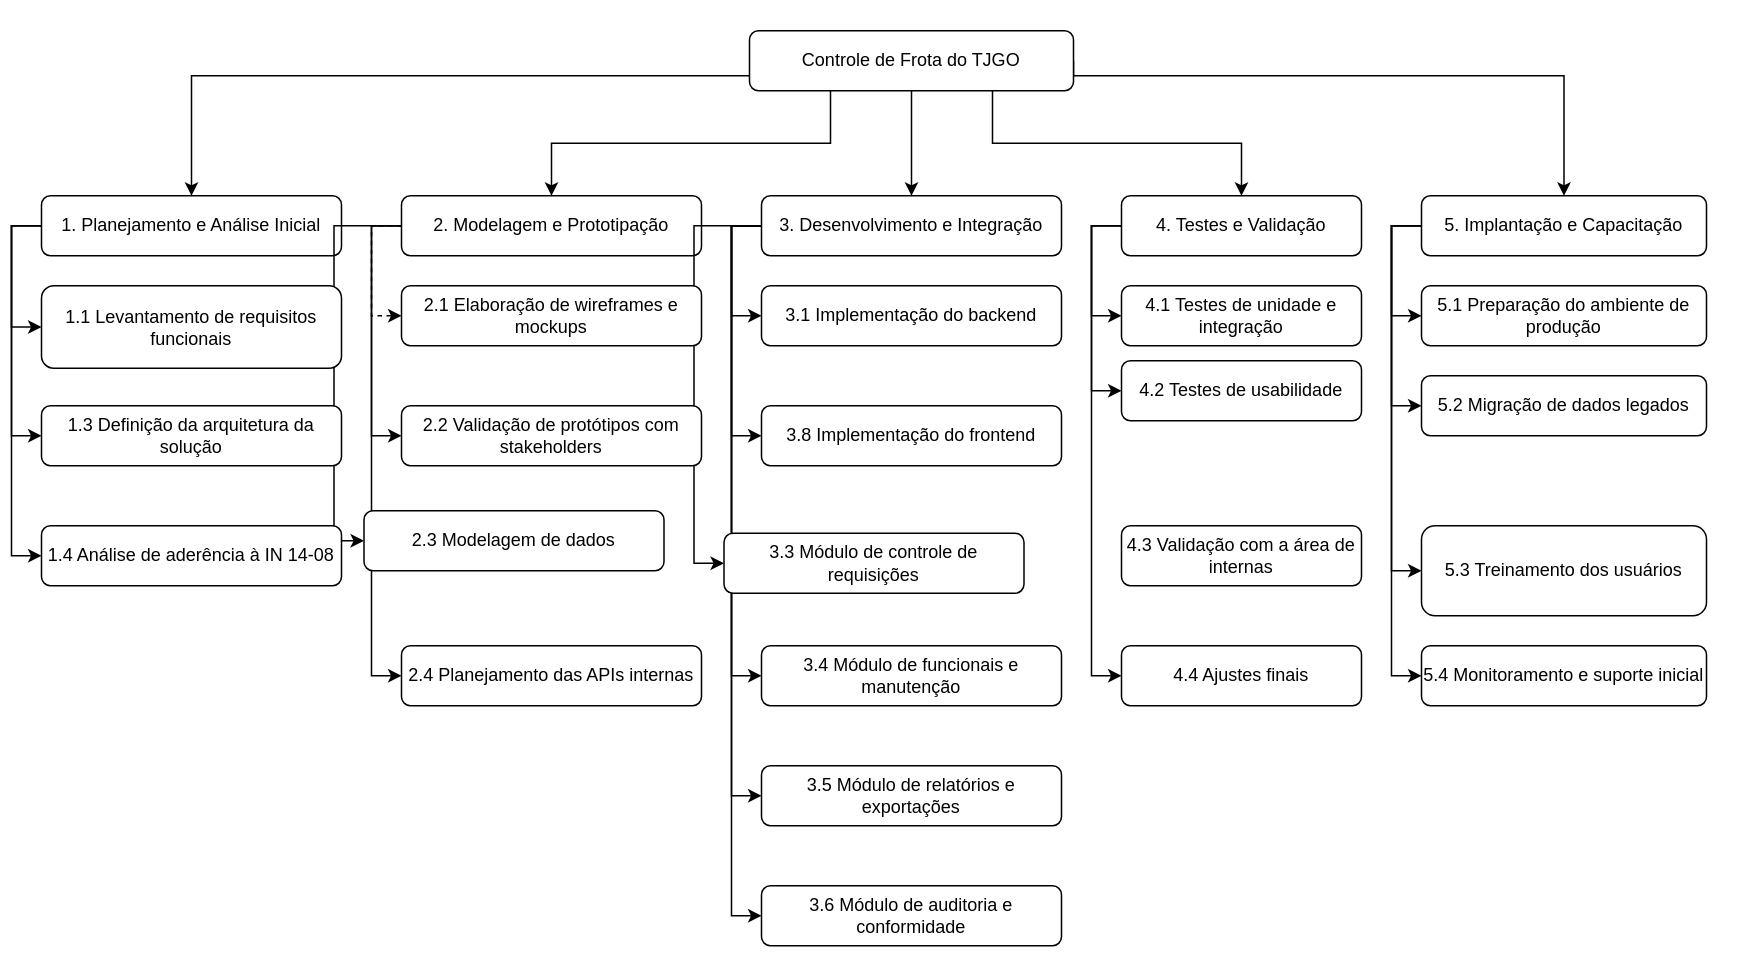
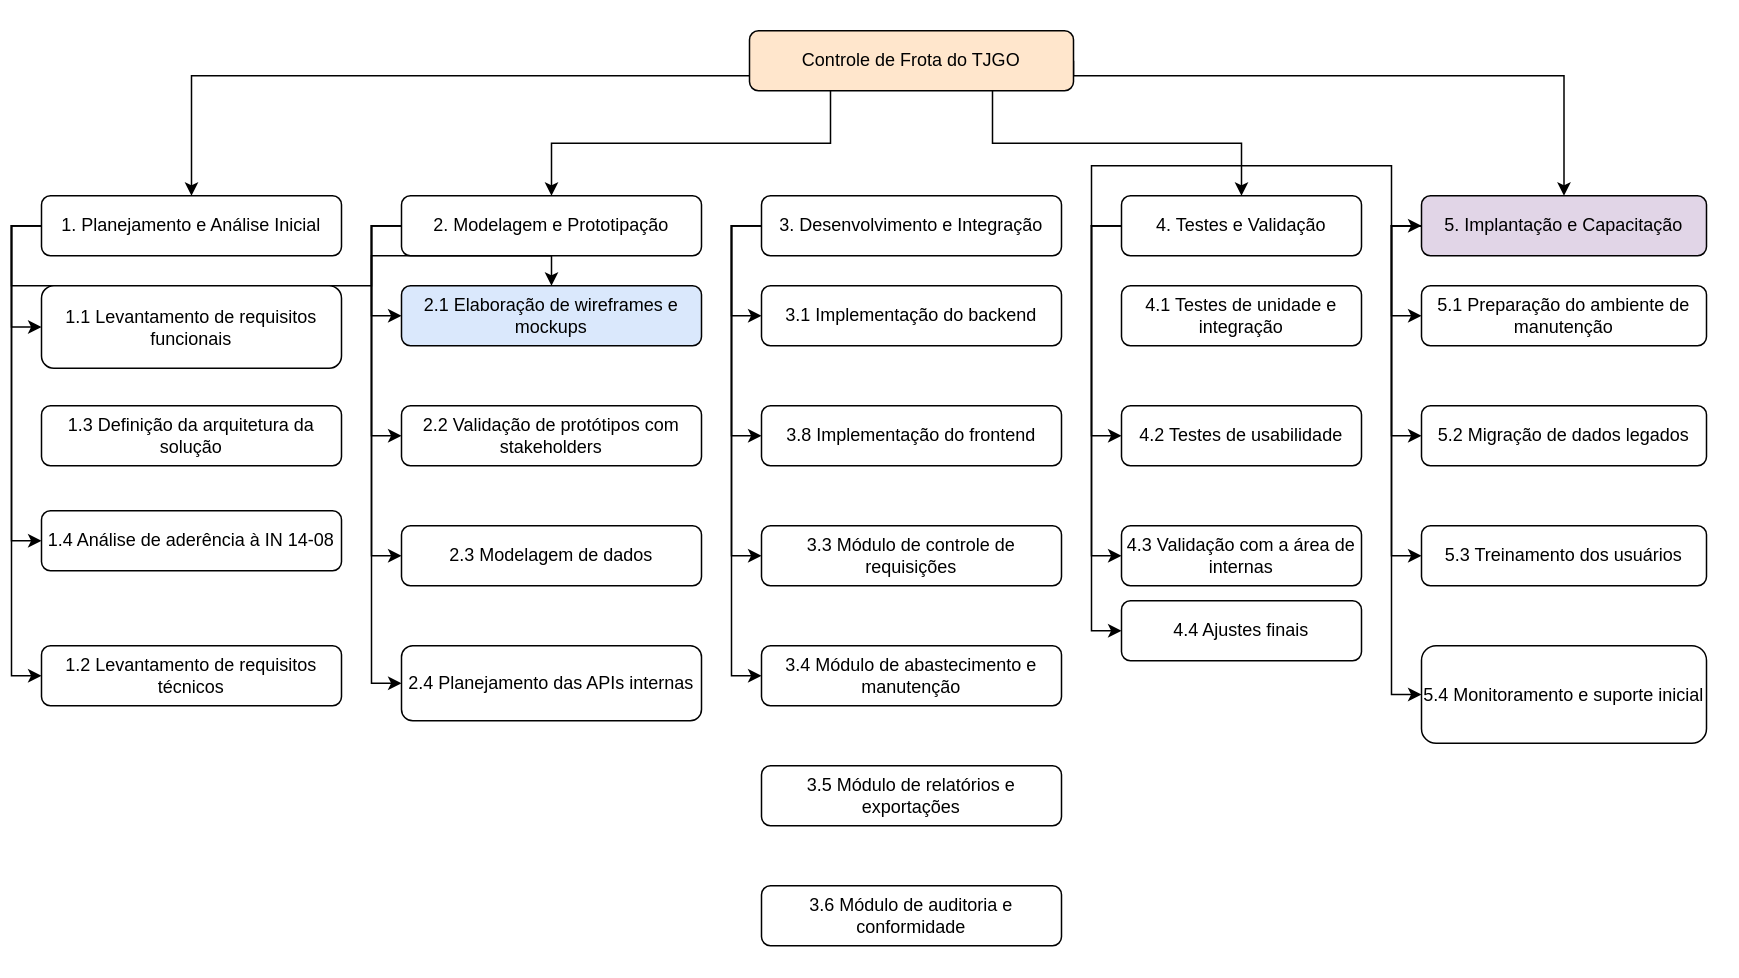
node "Controle de Frota do TJGO": fillcolor #ffffff -> #ffe6cc
edge "Controle de Frota do TJGO" -> "3. Desenvolvimento e Integração": removed
node "5. Implantação e Capacitação": fillcolor #ffffff -> #e1d5e7
edge "2. Modelagem e Prototipação" -> "2.1 Elaboração de wireframes e mockups": style dashed -> solid
node "2.1 Elaboração de wireframes e mockups": fillcolor #ffffff -> #dae8fc
edge "4. Testes e Validação" -> "4.1 Testes de unidade e integração": now "4. Testes e Validação" -> "5. Implantação e Capacitação"
node "5.1 Preparação do ambiente de produção": label "5.1 Preparação do ambiente de produção" -> "5.1 Preparação do ambiente de manutenção"
node "4.2 Testes de usabilidade": moved (1241, 391) -> (1241, 436)
node "5.2 Migração de dados legados": moved (1564, 406) -> (1564, 436)
edge "1. Planejamento e Análise Inicial" -> "1.3 Definição da arquitetura da solução": now "1. Planejamento e Análise Inicial" -> "2.1 Elaboração de wireframes e mockups"
node "2.3 Modelagem de dados": moved (514, 541) -> (551, 556)
node "1.4 Análise de aderência à IN 14-08": moved (191, 556) -> (191, 541)
edge "4. Testes e Validação" -> "4.3 Validação com a área de internas": added
node "3.3 Módulo de controle de requisições": moved (874, 563) -> (911, 556)
node "5.3 Treinamento dos usuários": size 285x90 -> 285x60
edge "1. Planejamento e Análise Inicial" -> "1.2 Levantamento de requisitos técnicos": added
node "1.2 Levantamento de requisitos técnicos": added
node "2.4 Planejamento das APIs internas": size 300x60 -> 300x75
node "3.4 Módulo de funcionais e manutenção": label "3.4 Módulo de funcionais e manutenção" -> "3.4 Módulo de abastecimento e manutenção"
node "4.4 Ajustes finais": moved (1241, 676) -> (1241, 631)
node "5.4 Monitoramento e suporte inicial": size 285x60 -> 285x98
edge "3. Desenvolvimento e Integração" -> "3.5 Módulo de relatórios e exportações": removed
edge "3. Desenvolvimento e Integração" -> "3.6 Módulo de auditoria e conformidade": removed
